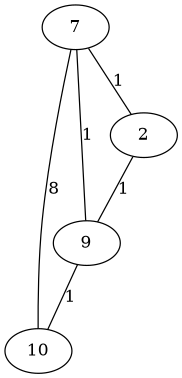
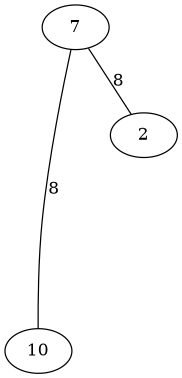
edge "7" -- "2": label "1" -> "8"
node "9": removed
